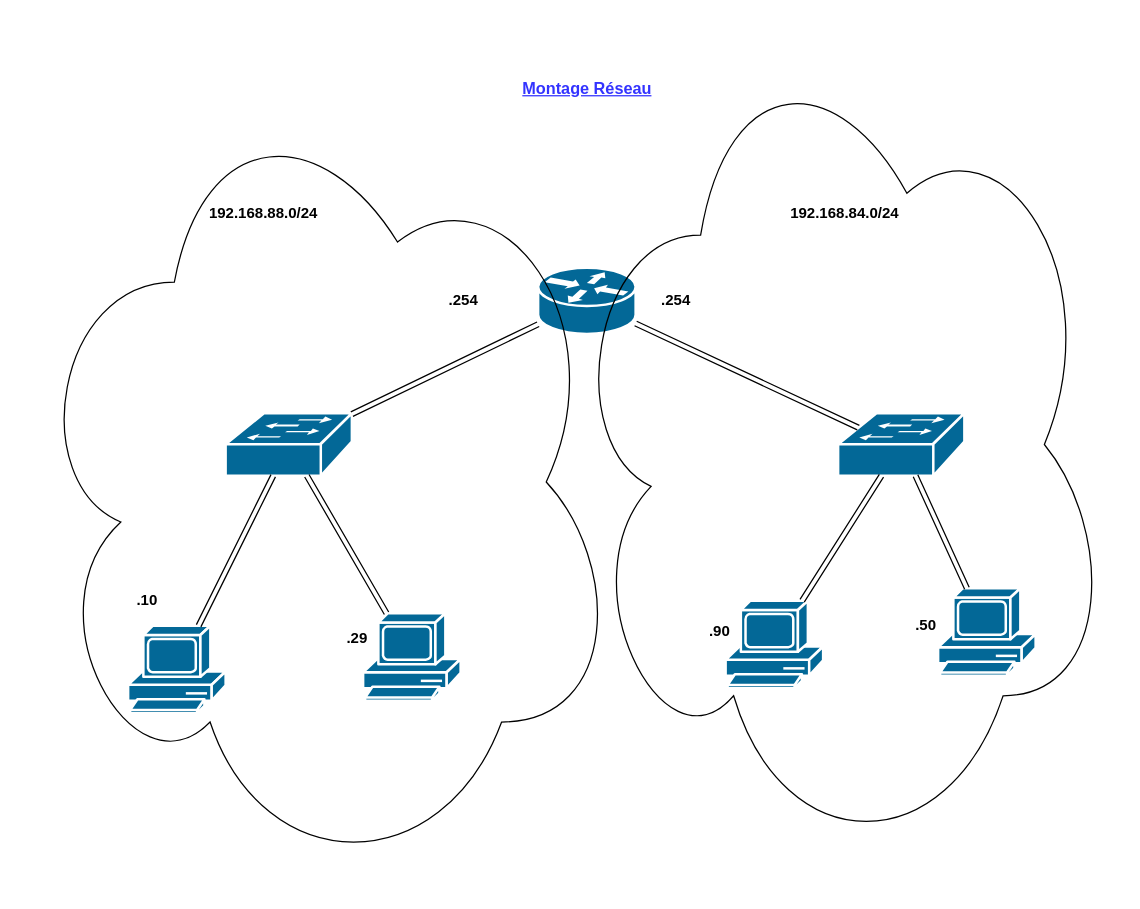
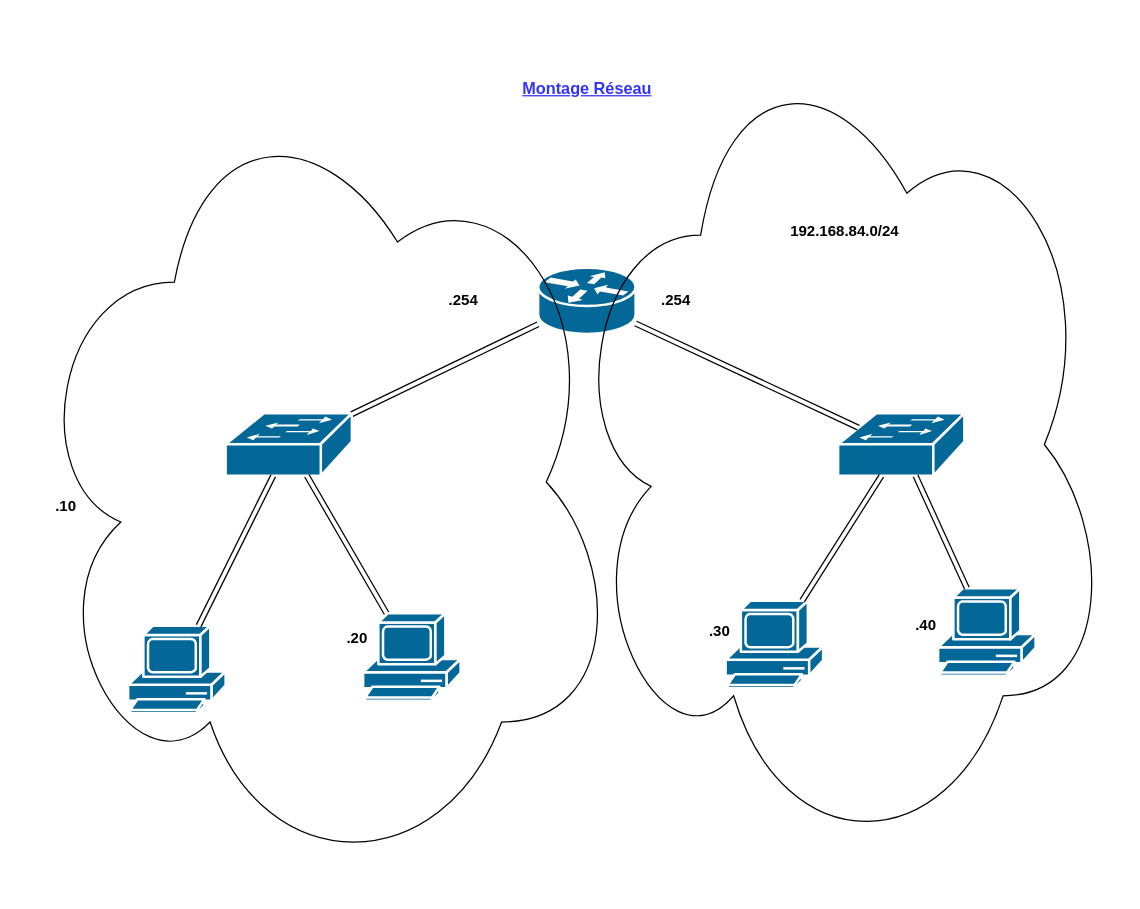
node "192.168.88.0/24": removed
node "192.168.84.0/24": moved (844, 213) -> (844, 232)
node ".10": moved (147, 601) -> (66, 507)
node ".50": label ".50" -> ".40"
node ".90": label ".90" -> ".30"
node ".29": label ".29" -> ".20"
